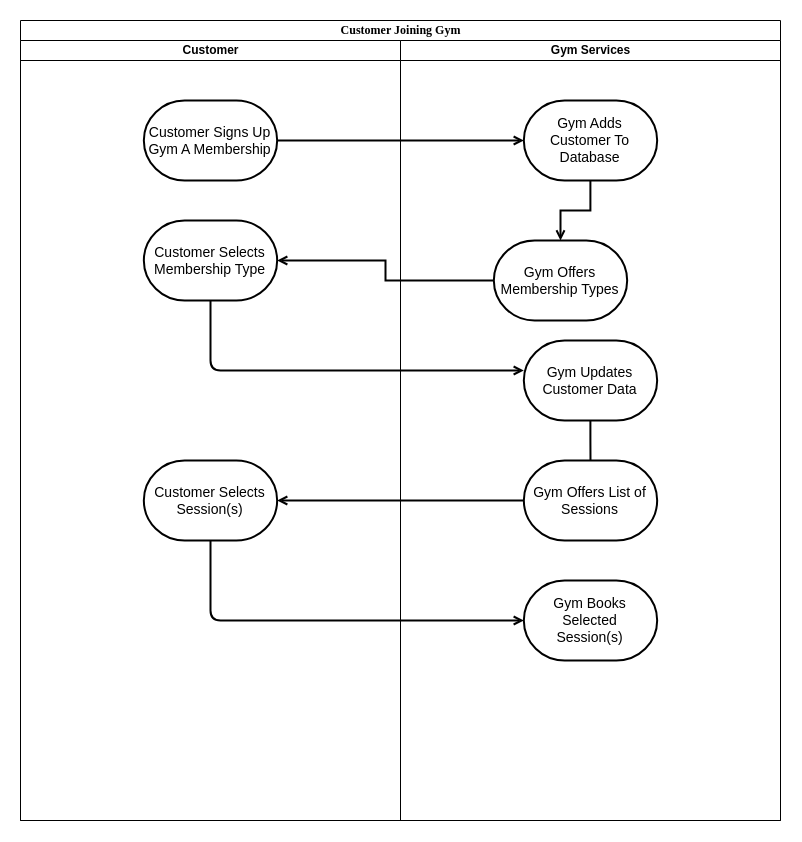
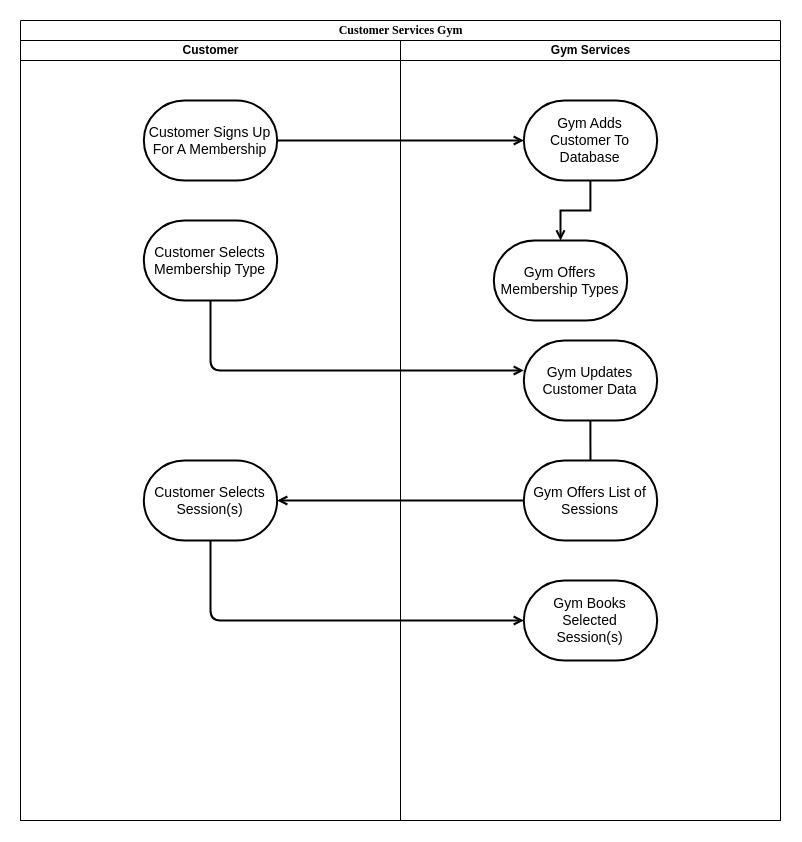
node "Customer Joining Gym": label "Customer Joining Gym" -> "Customer Services Gym"
node "Customer Signs UpGym A Membership": label "Customer Signs UpGym A Membership" -> "Customer Signs UpFor A Membership"
edge "Gym Offers Membership Types" -> "Customer Selects Membership Type": removed
